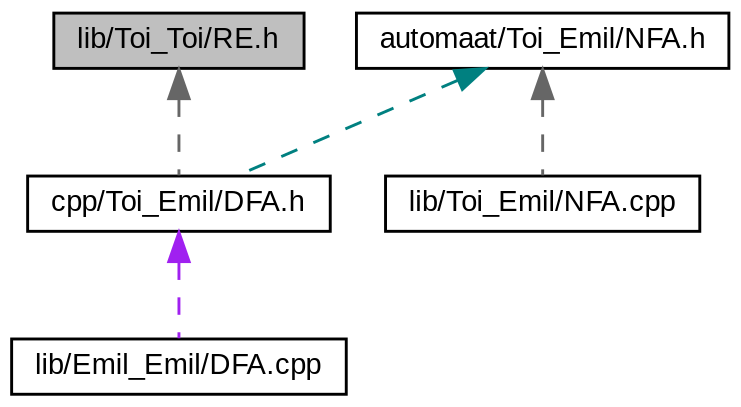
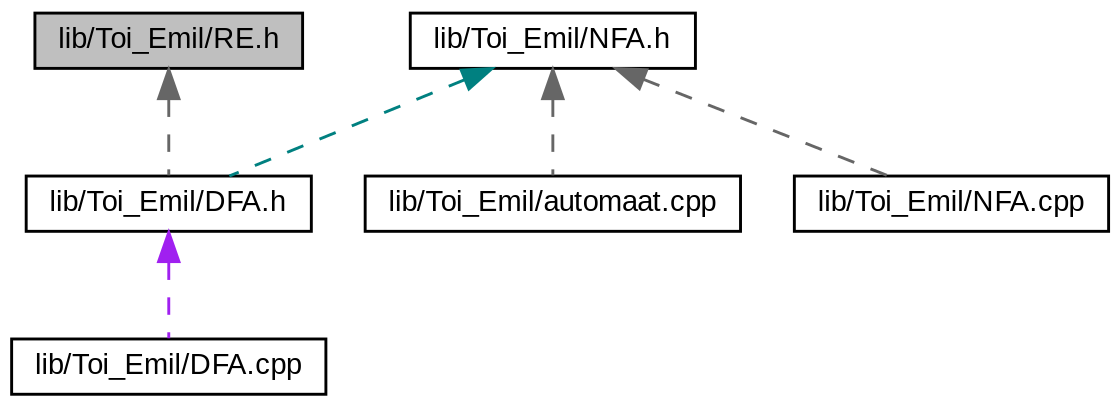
node "lib/Toi_Toi/RE.h": label "lib/Toi_Toi/RE.h" -> "lib/Toi_Emil/RE.h"
node "automaat/Toi_Emil/NFA.h": label "automaat/Toi_Emil/NFA.h" -> "lib/Toi_Emil/NFA.h"
node "cpp/Toi_Emil/DFA.h": label "cpp/Toi_Emil/DFA.h" -> "lib/Toi_Emil/DFA.h"
node "lib/Toi_Emil/automaat.cpp": added
node "lib/Emil_Emil/DFA.cpp": label "lib/Emil_Emil/DFA.cpp" -> "lib/Toi_Emil/DFA.cpp"
